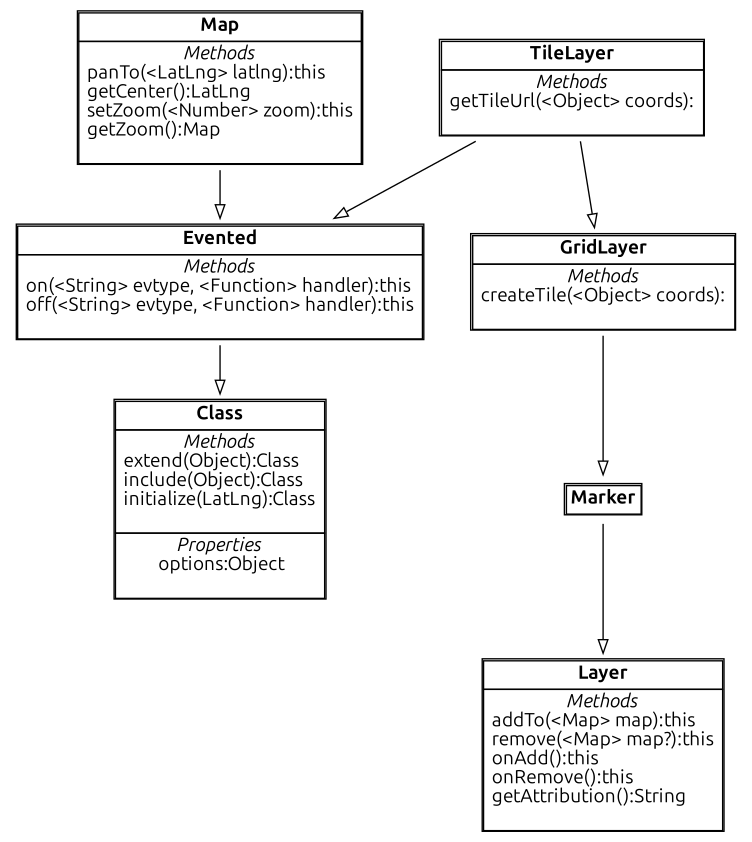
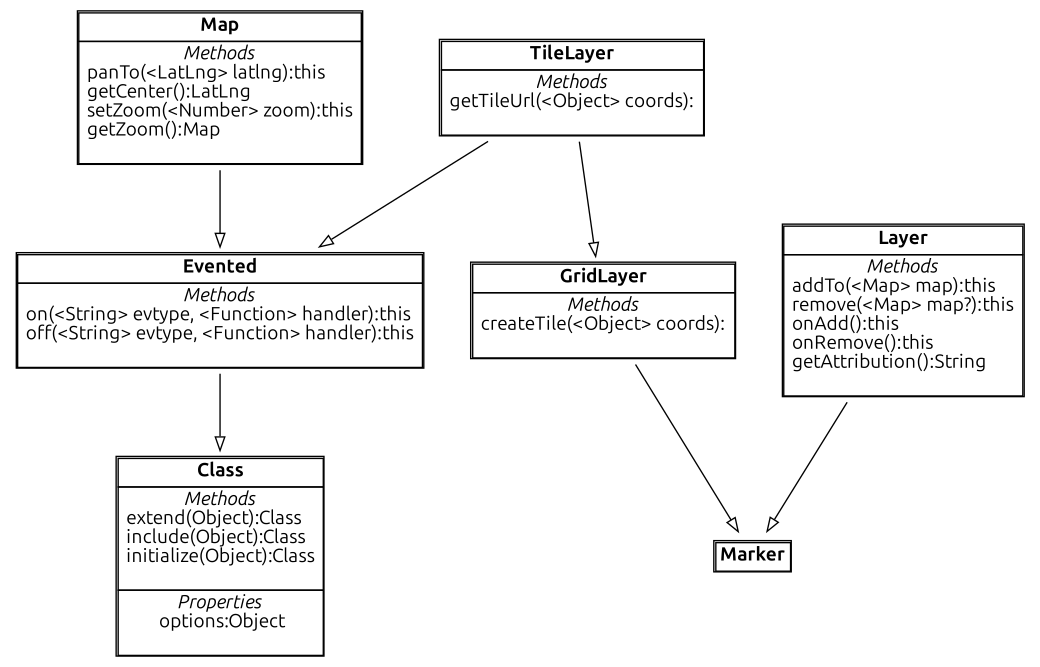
node "Class": text "initialize(LatLng):Class" -> "initialize(Object):Class"
edge "Marker" -> "Layer": reversed
